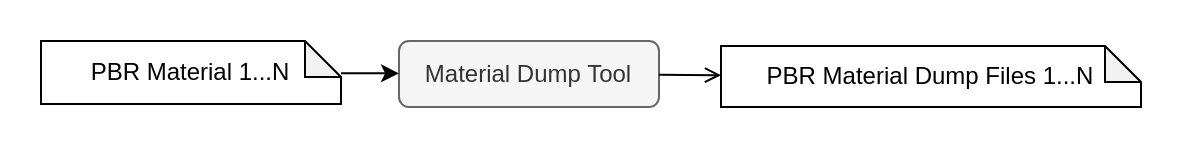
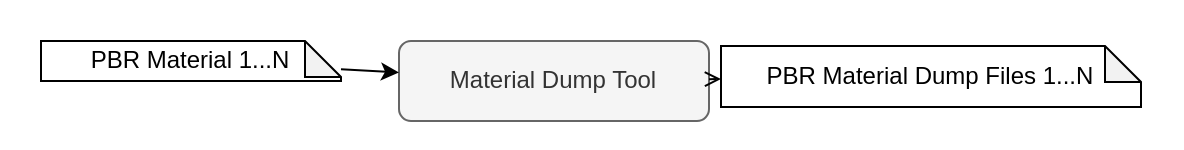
node "PBR Material 1...N": size 300x63 -> 300x40
node "Material Dump Tool": size 260x66 -> 310x80
